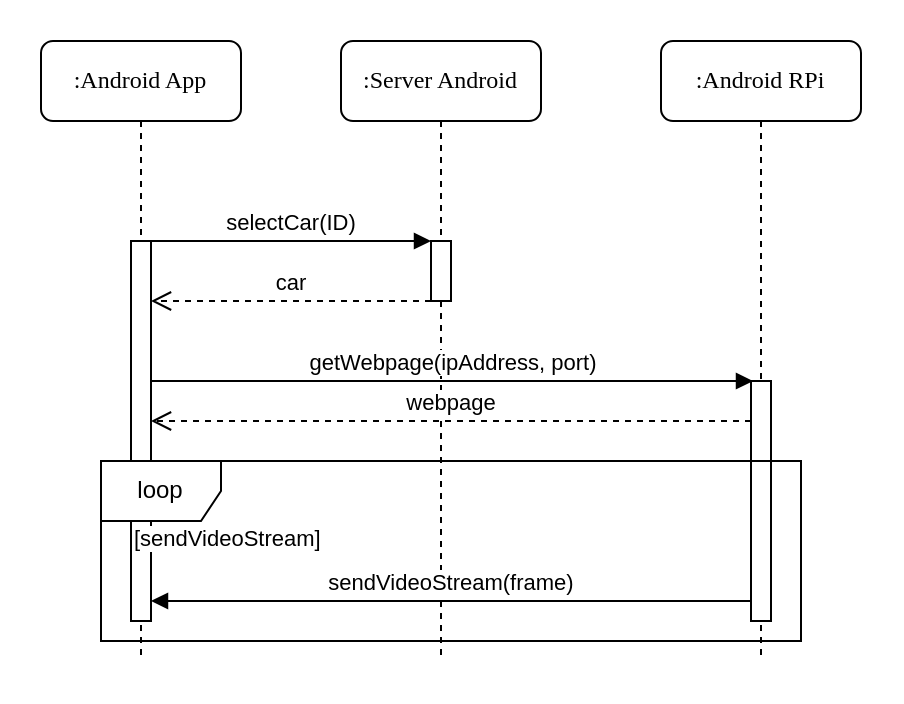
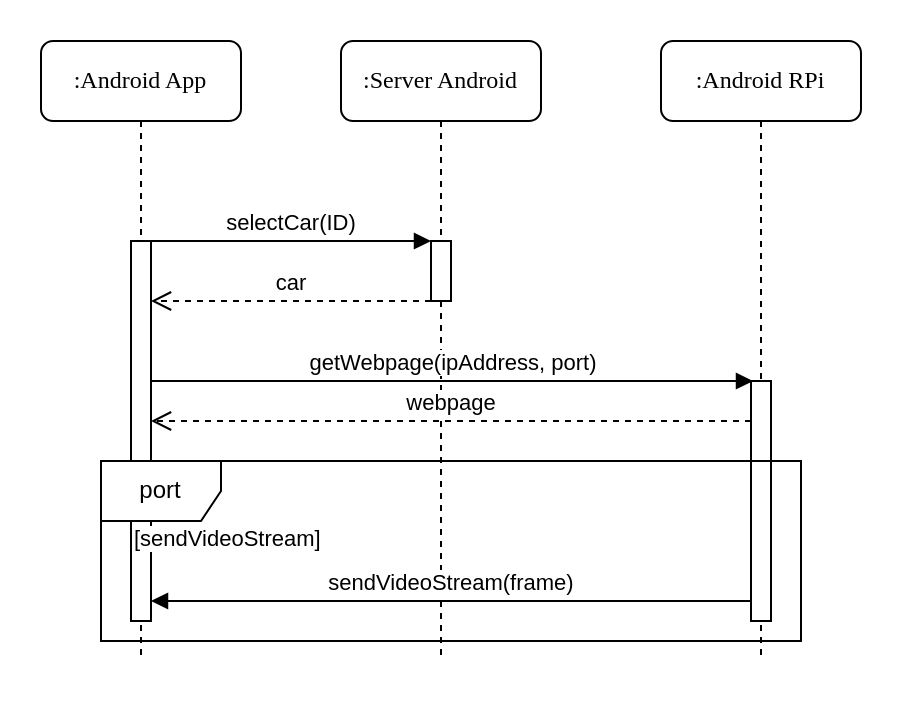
node "loop": label "loop" -> "port"
